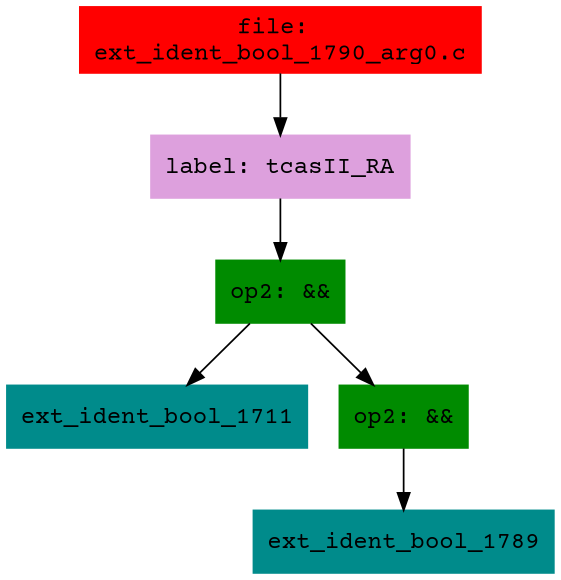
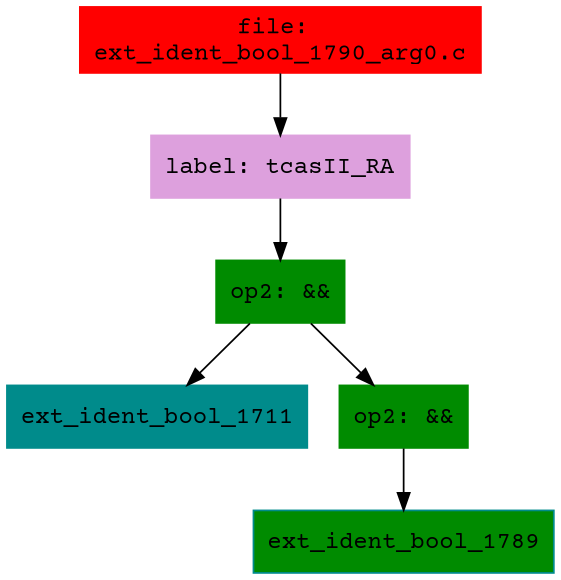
node "ext_ident_bool_1789": fillcolor cyan4 -> green4
